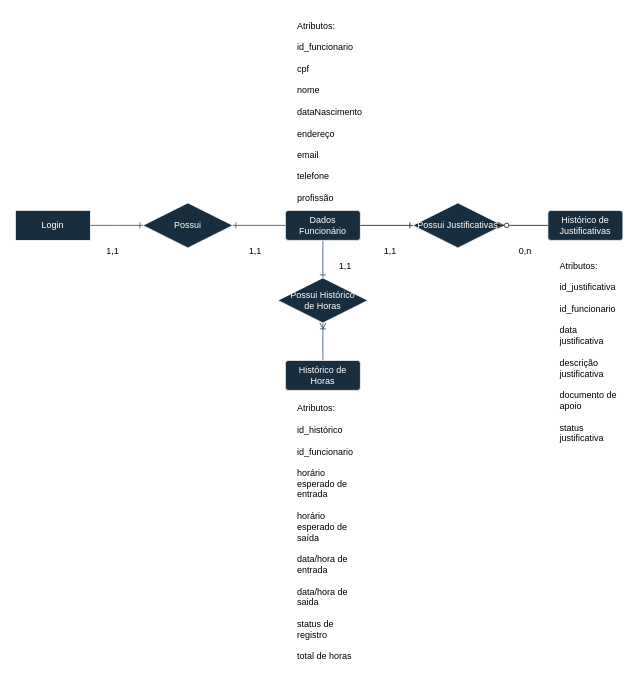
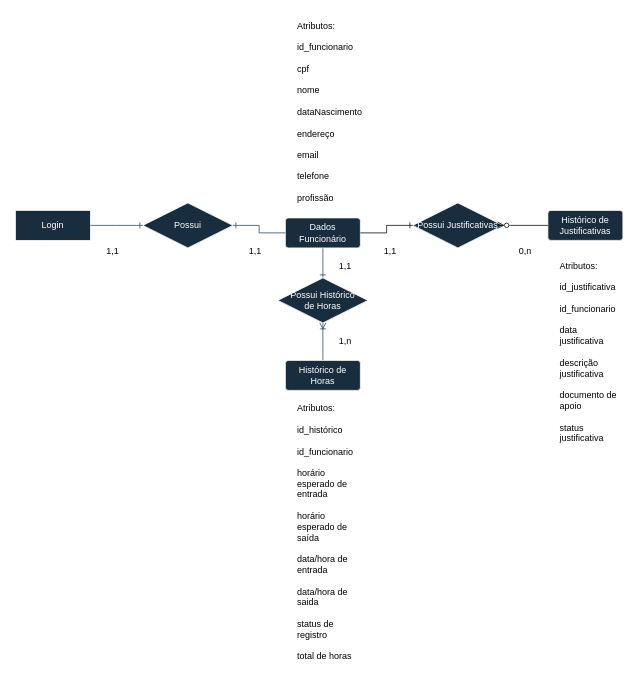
node "Dados Funcionário": moved (323, 225) -> (323, 233)
node "1,n": added
